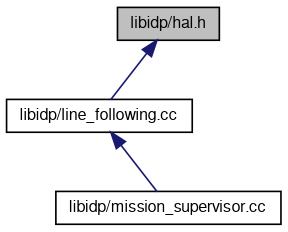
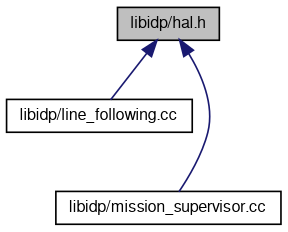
edge "libidp/mission_supervisor.cc" -> "libidp/line_following.cc": now "libidp/mission_supervisor.cc" -> "libidp/hal.h"
